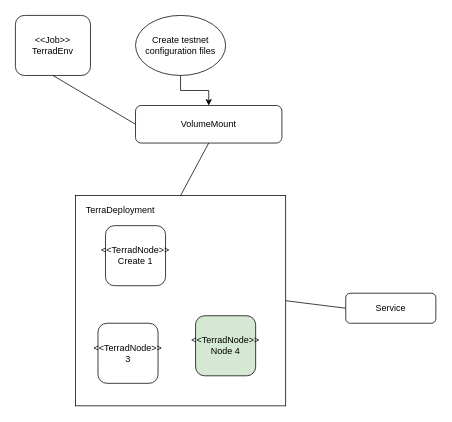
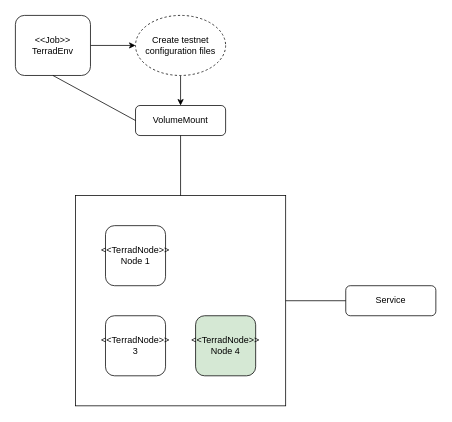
edge "<<Job>> TerradEnv" -> "Create testnet configuration files": added
node "Create testnet configuration files": style solid -> dashed
node "VolumeMount": size 146x38 -> 90x30
node "TerraDeployment": removed
node "<<TerradNode>> Create 1": label "<<TerradNode>> Create 1" -> "<<TerradNode>> Node 1"
node "Service": moved (390, 308) -> (390, 300)
node "<<TerradNode>> 3": moved (128, 353) -> (135, 345)
